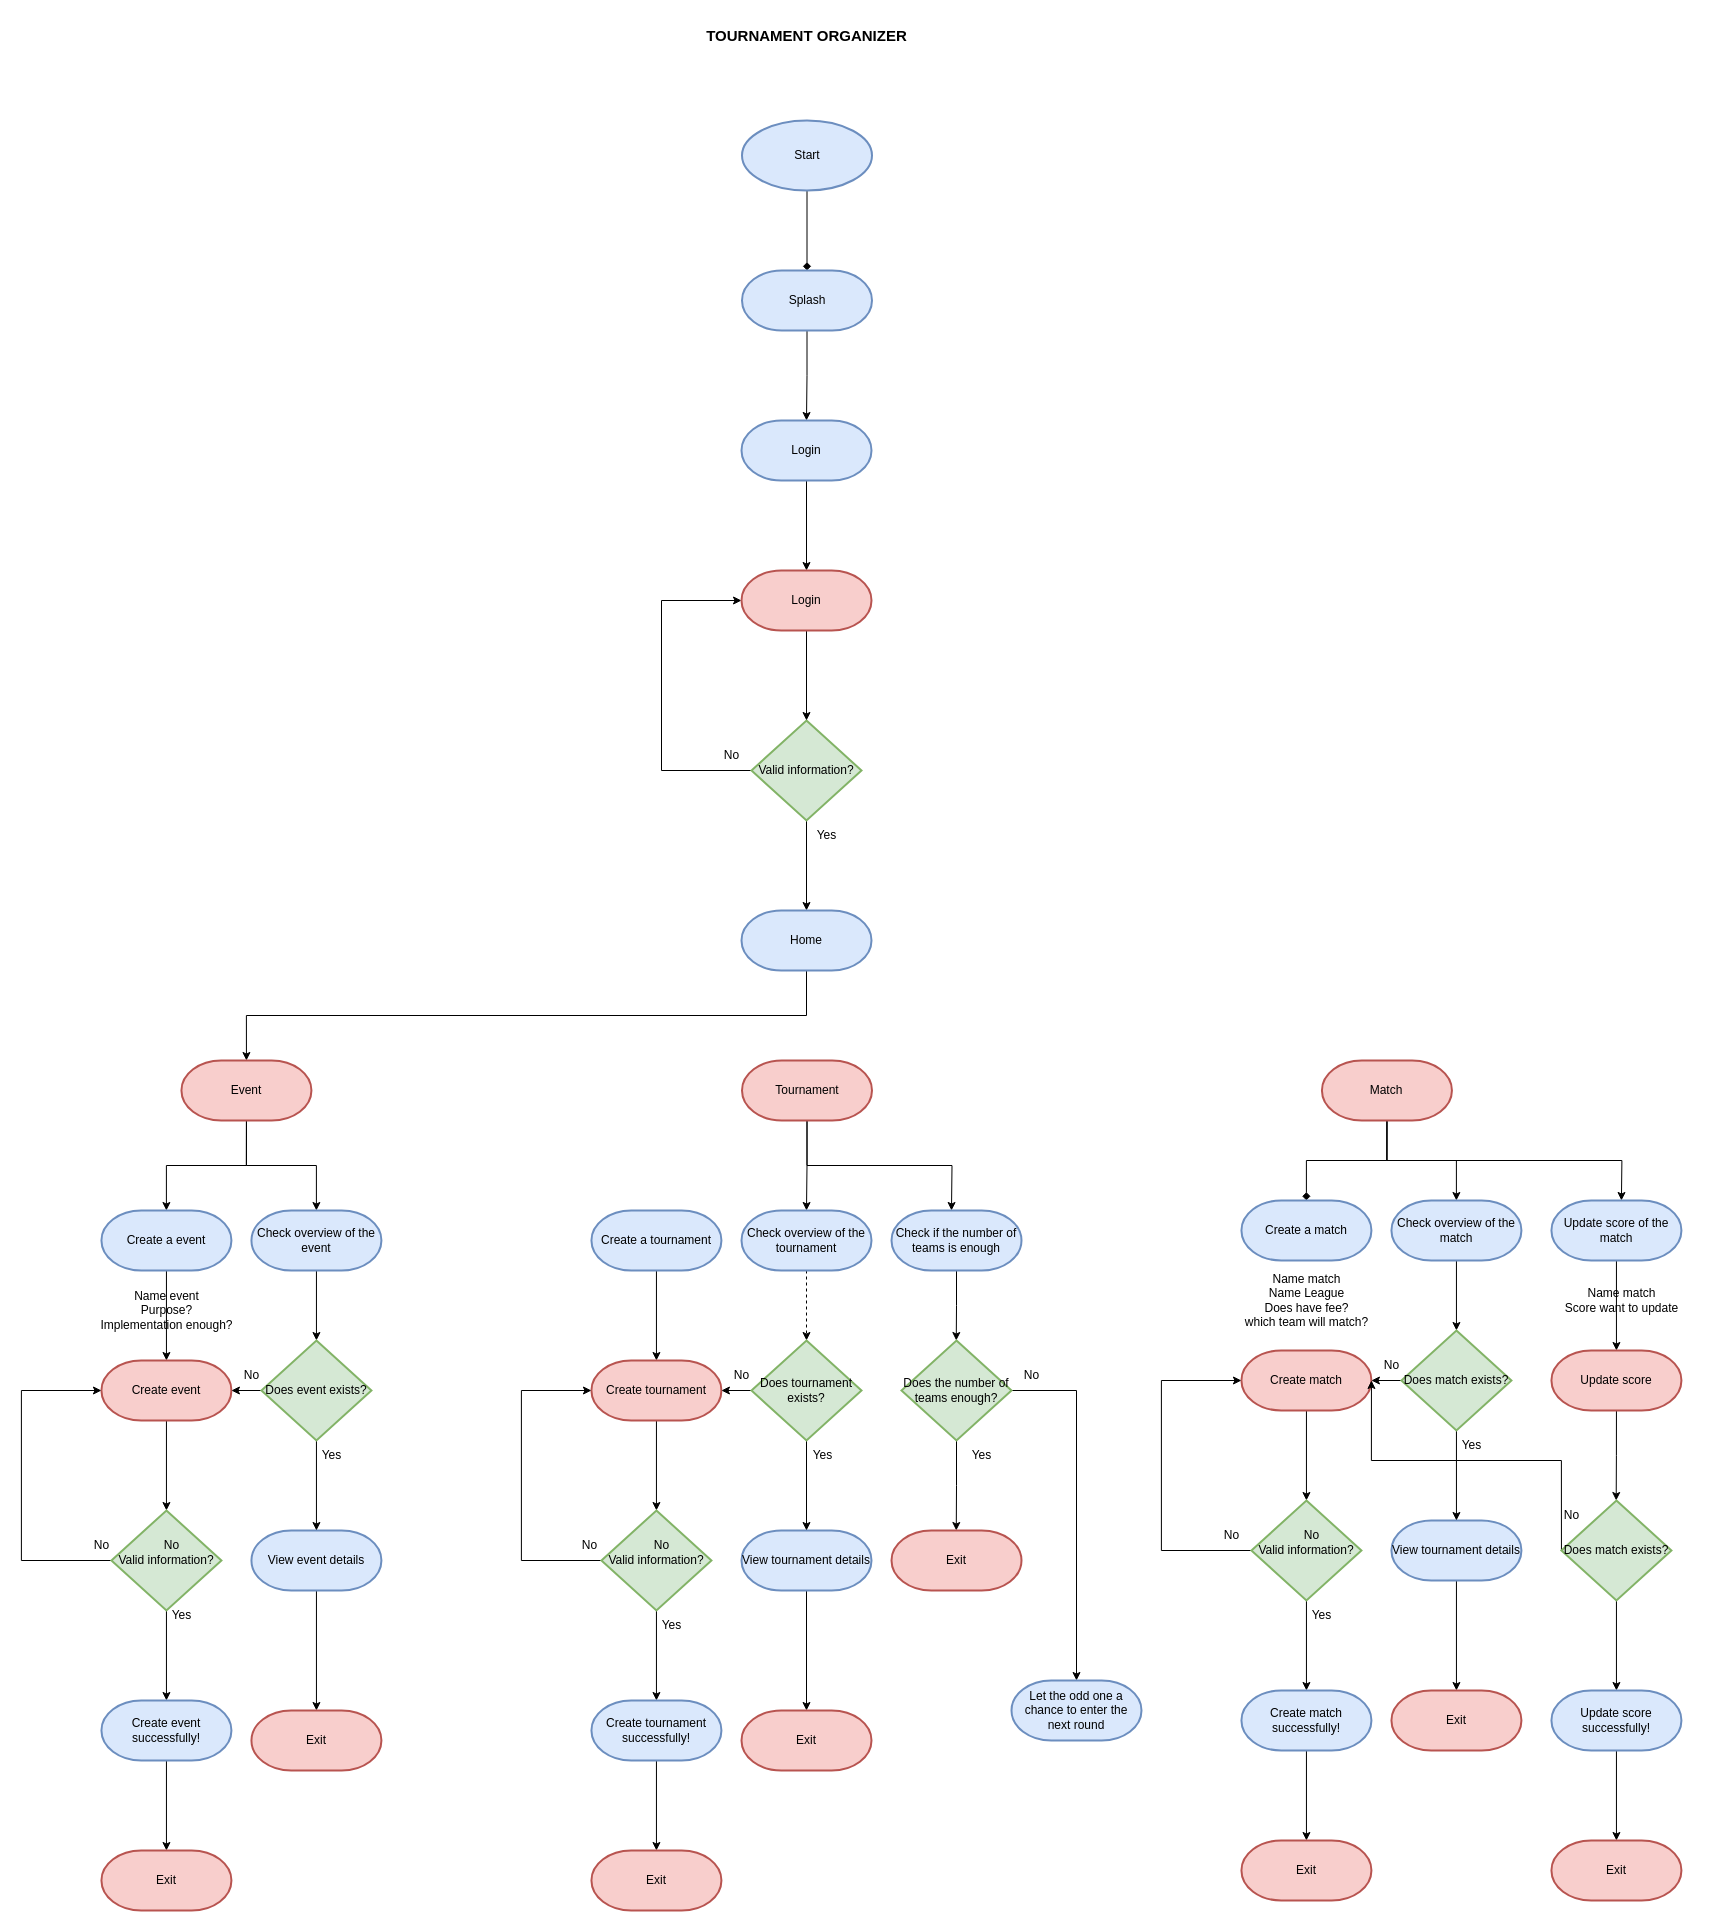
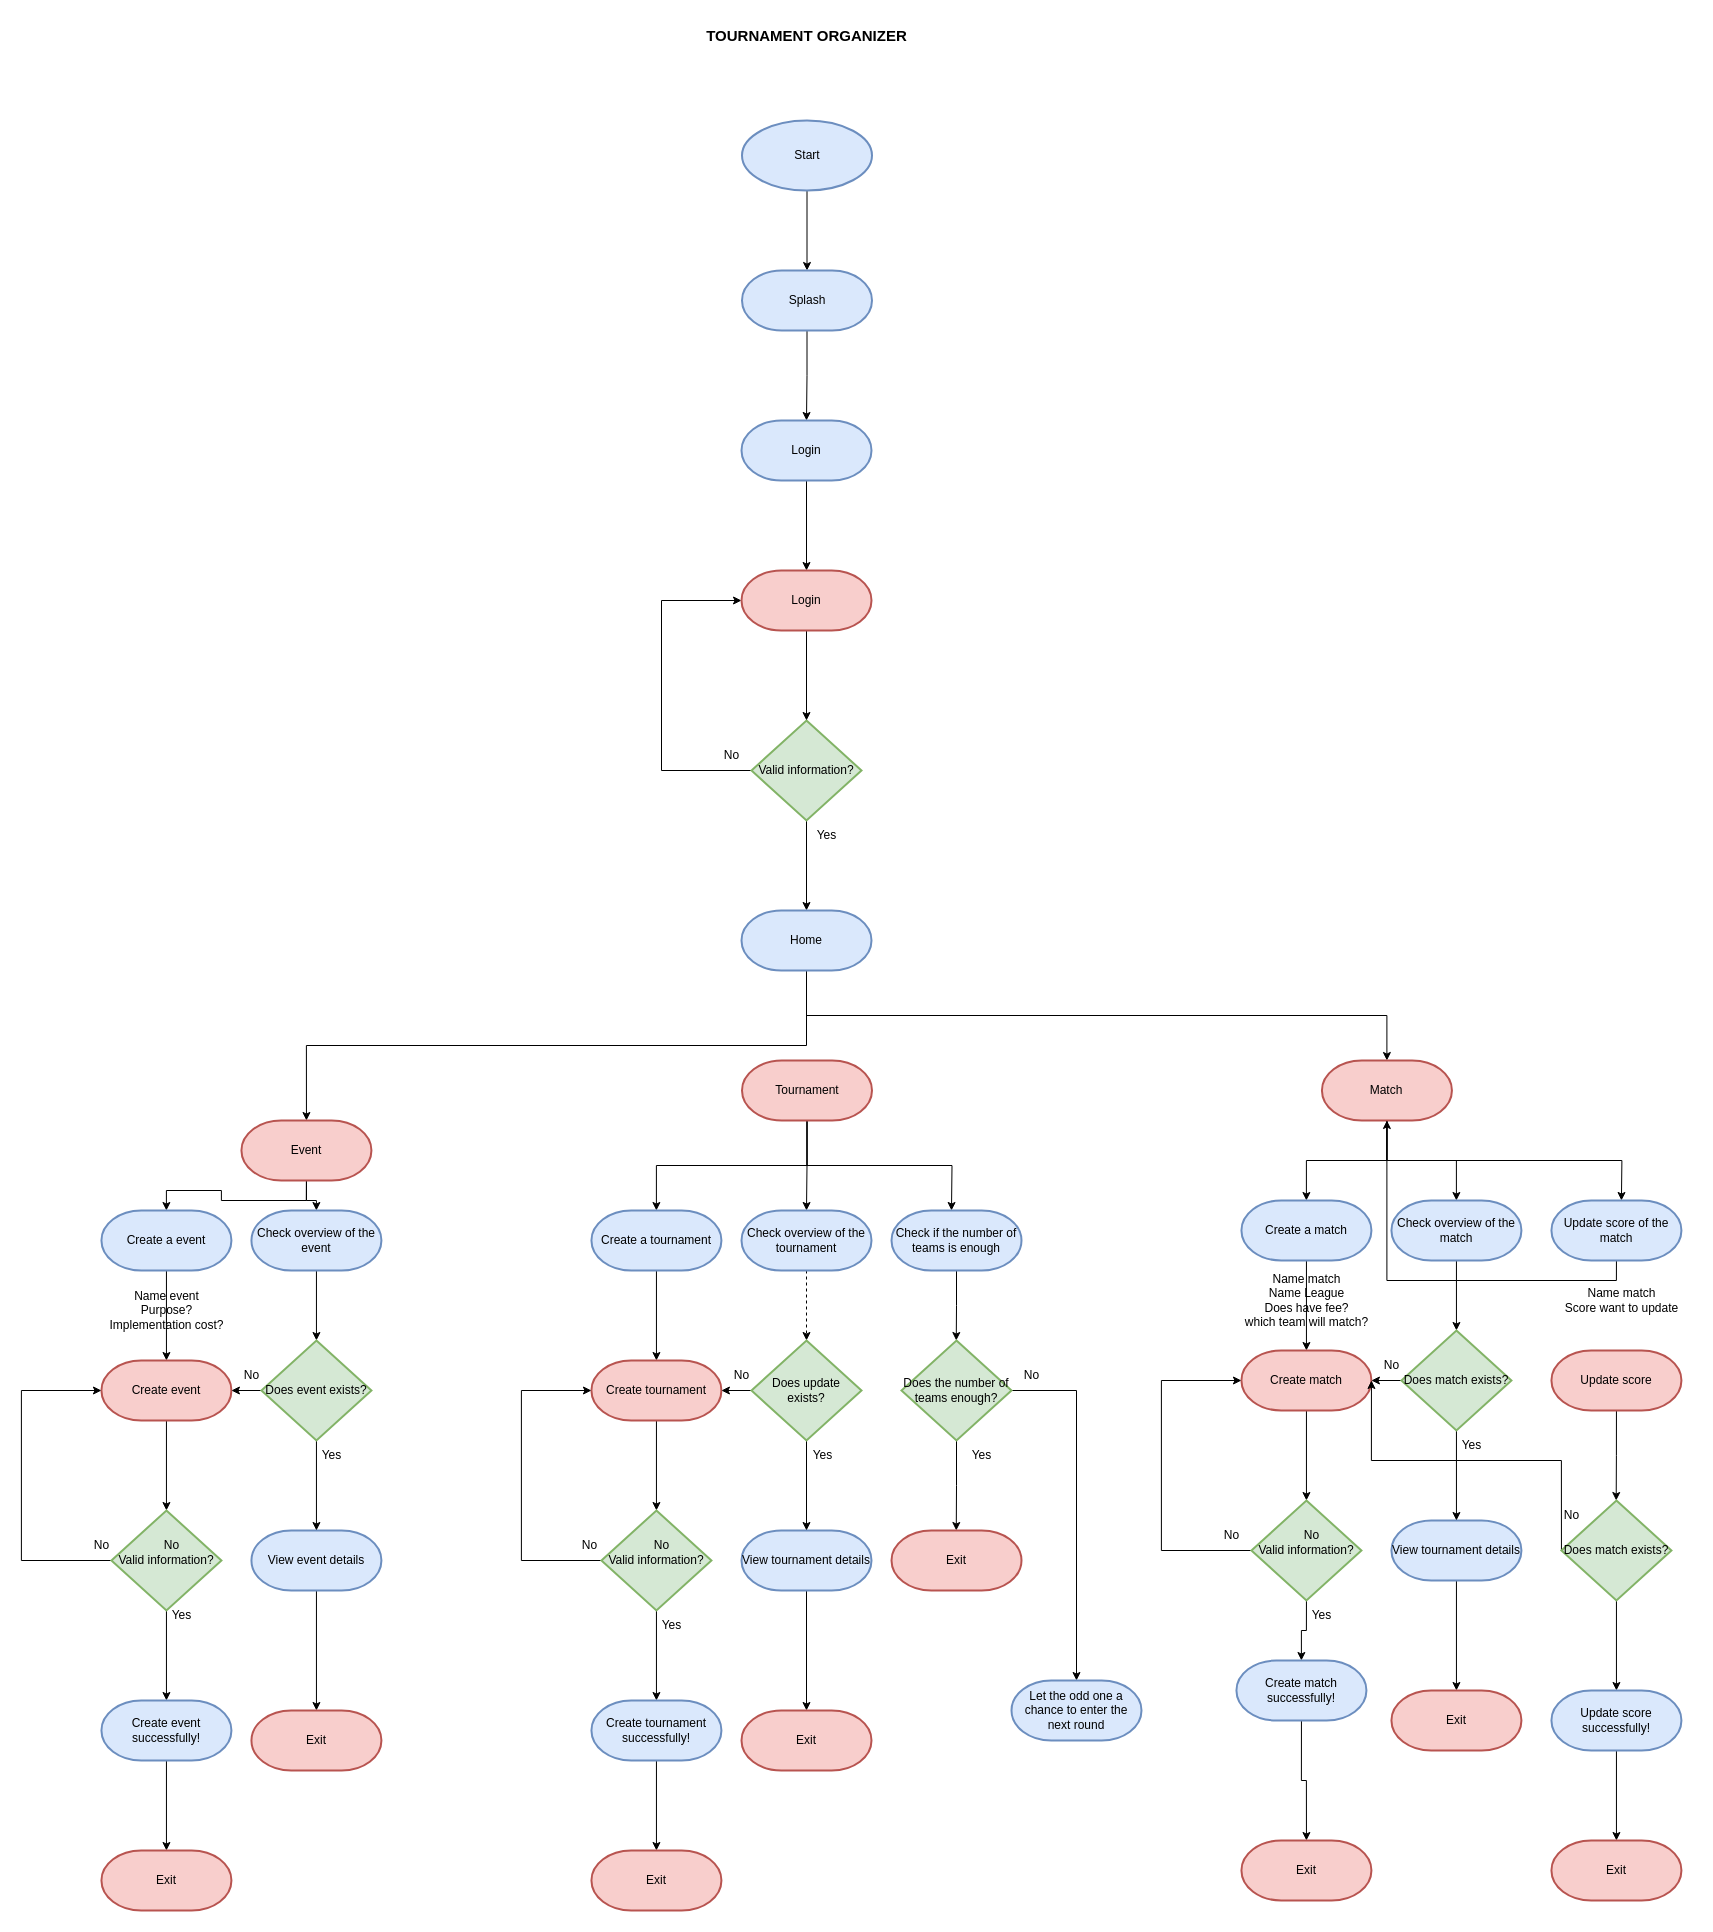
edge "Start" -> "Splash": arrowhead diamond -> classic
edge "Home" -> "Match": added
node "Event": moved (246, 1091) -> (306, 1151)
edge "Tournament" -> "Create a tournament": added
edge "Match" -> "Create a match": arrowhead diamond -> classic
edge "Create a match" -> "Create match": added
node "Name event Purpose? Implementation enough?": label "Name event Purpose? Implementation enough?" -> "Name event Purpose? Implementation cost?"
edge "Update score of the match" -> "Update score": now "Update score of the match" -> "Match"
node "Does tournament exists?": label "Does tournament exists?" -> "Does update exists?"
node "Create match successfully!": moved (1306, 1721) -> (1301, 1691)
